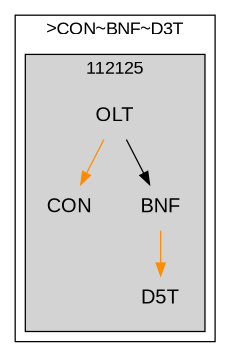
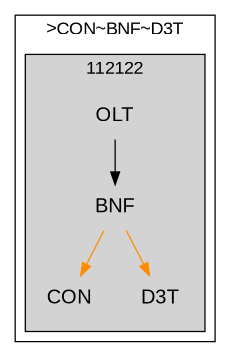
cluster "112125": label "112125" -> "112122"
edge "OLT" -> "CON": now "BNF" -> "CON"
node "D5T": label "D5T" -> "D3T"
